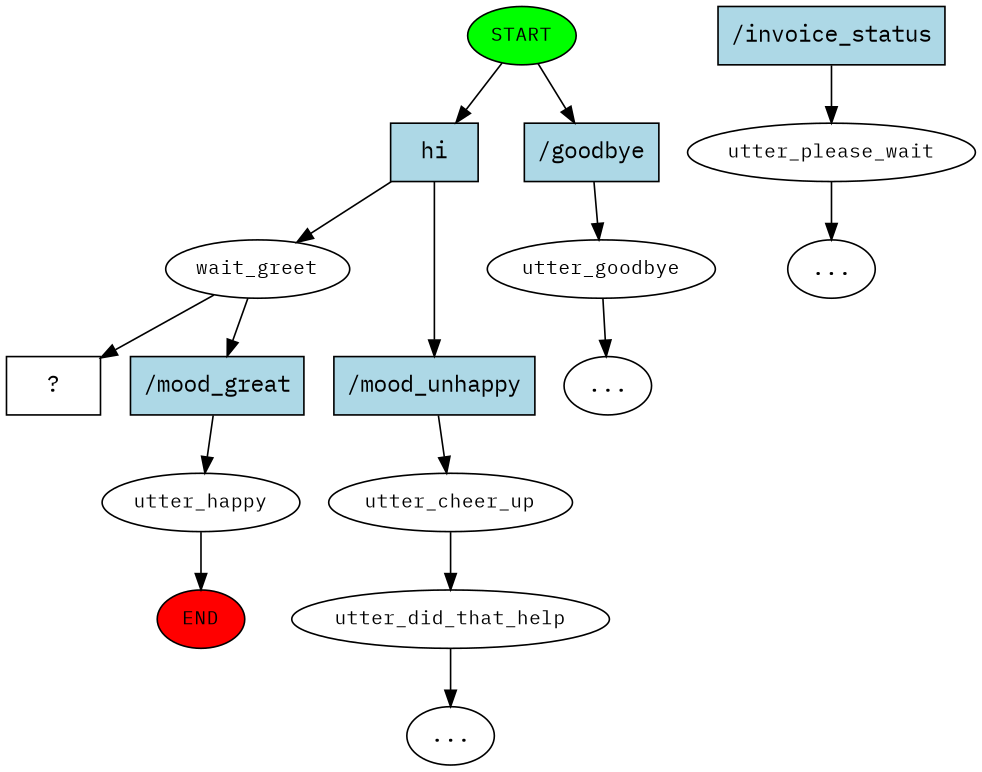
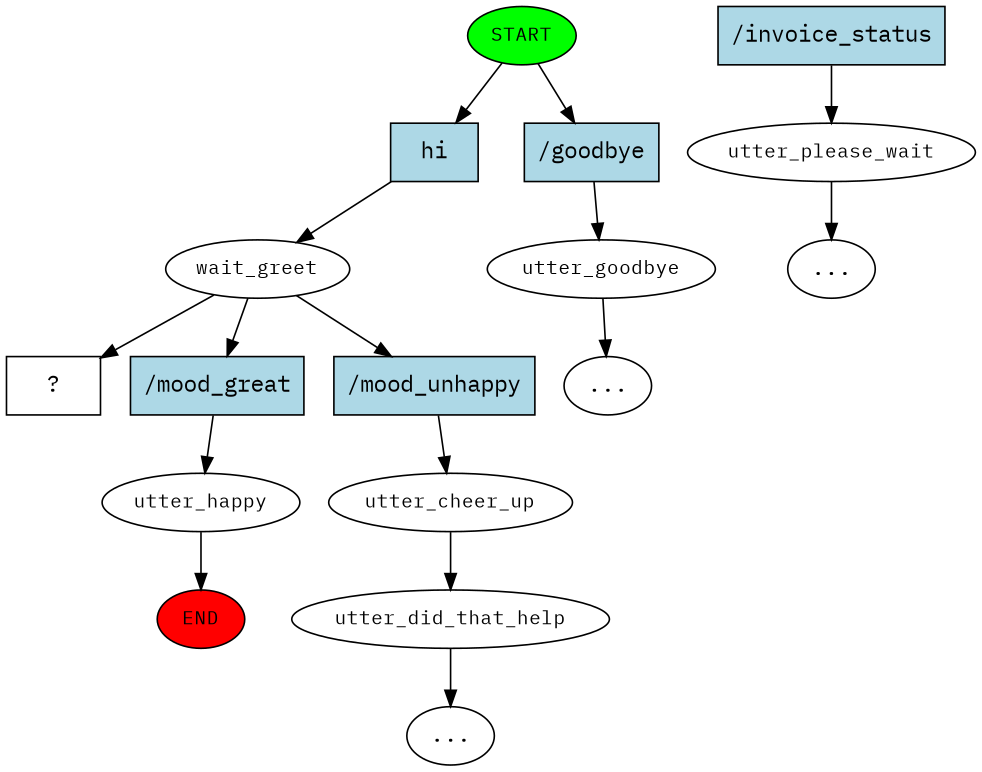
edge "hi" -> "/mood_unhappy": now "wait_greet" -> "/mood_unhappy"
